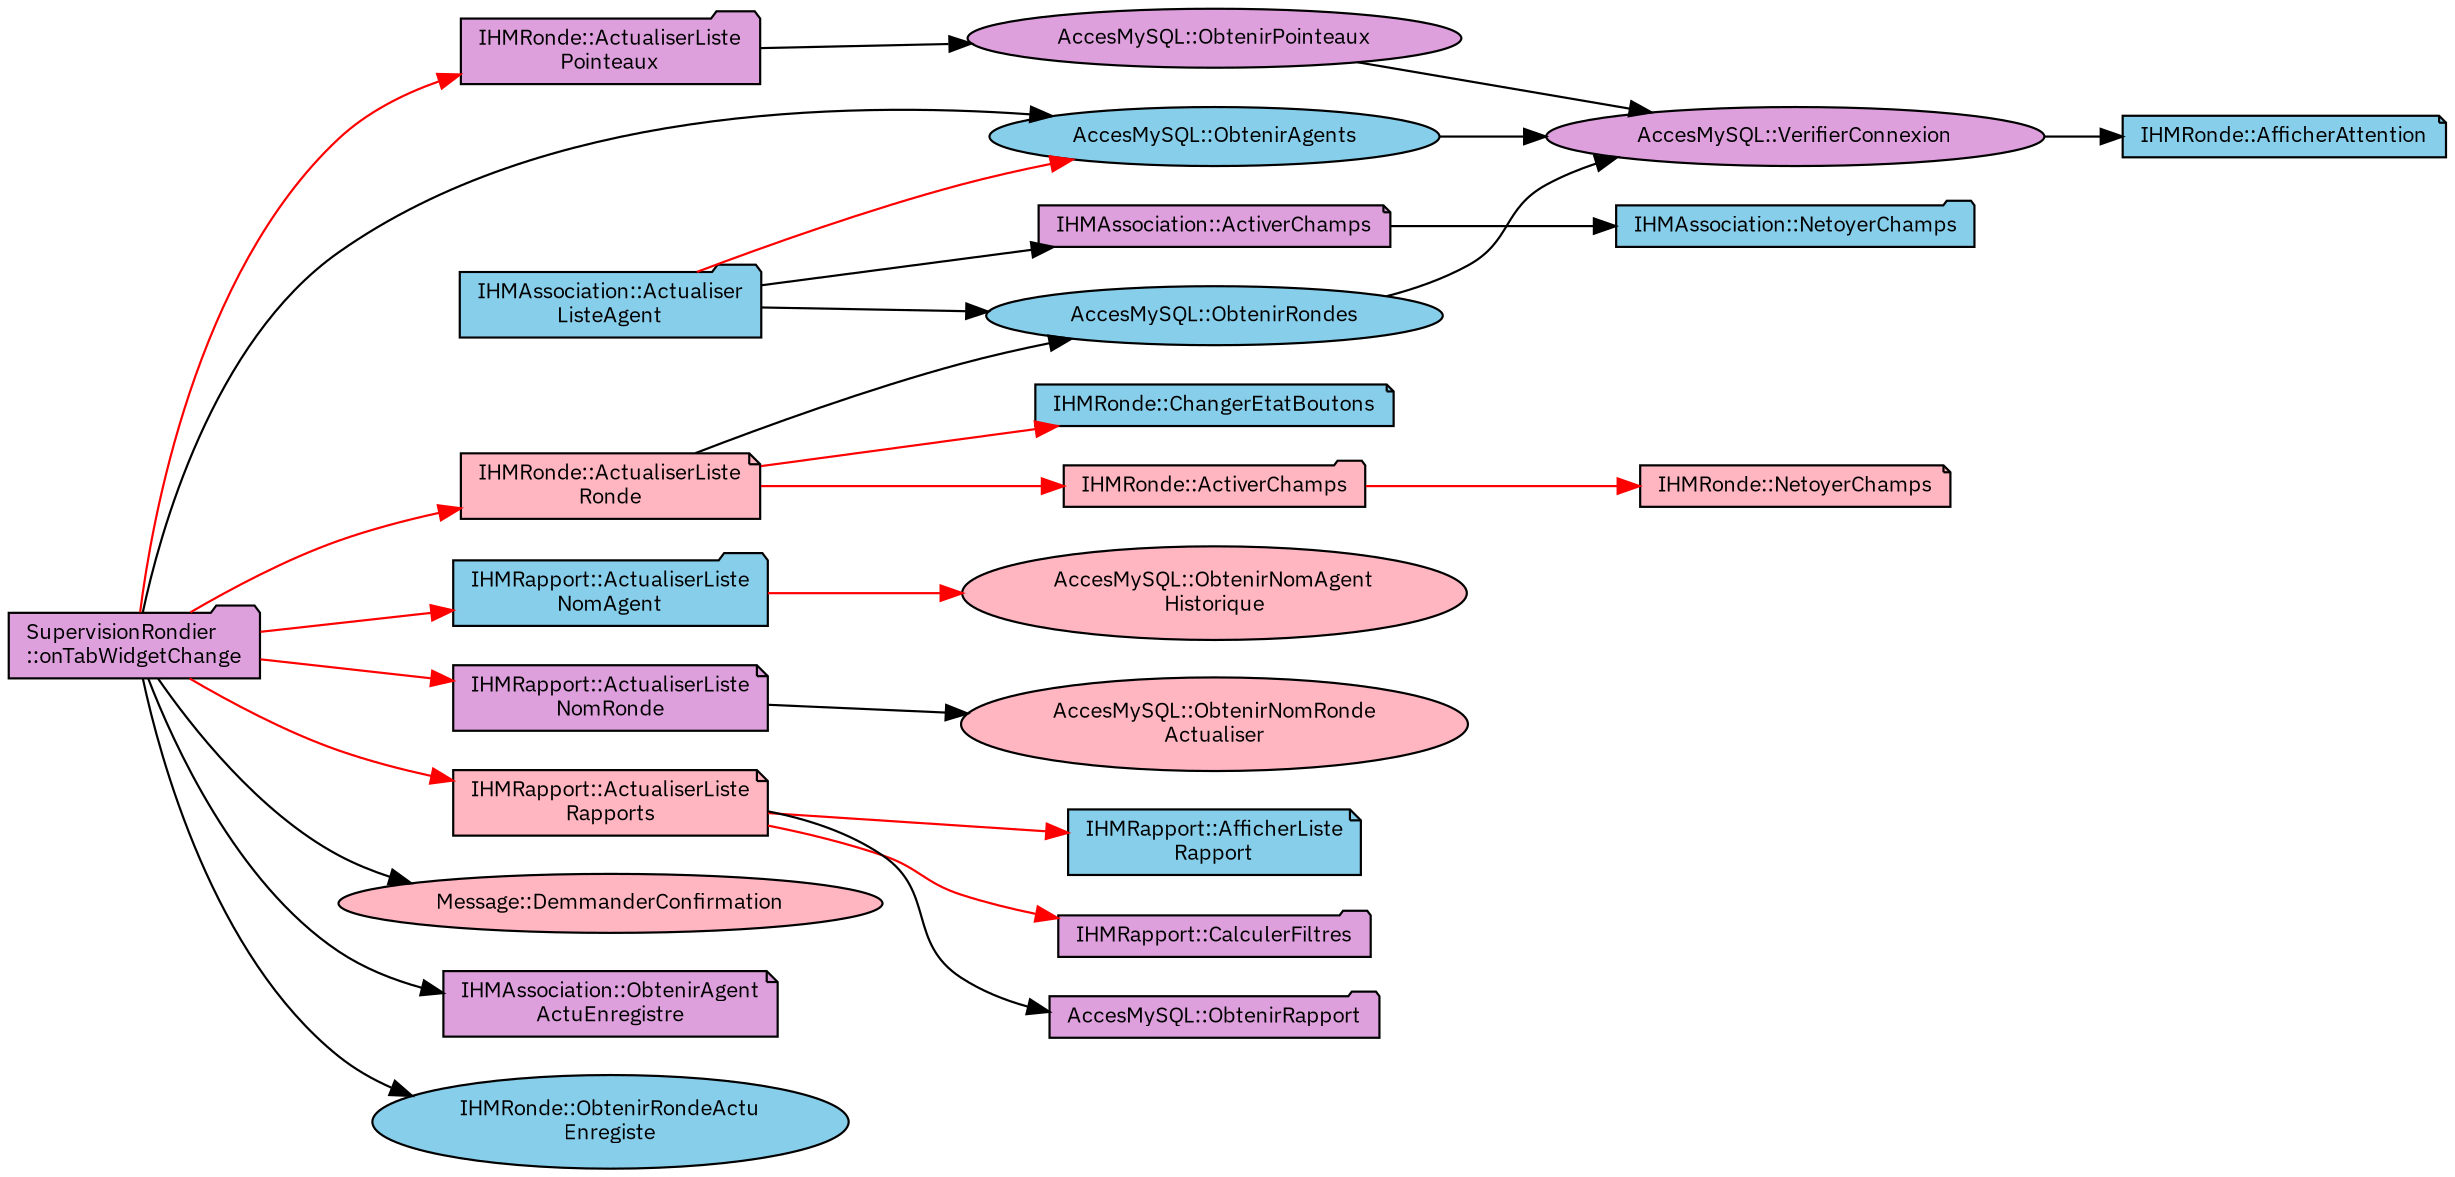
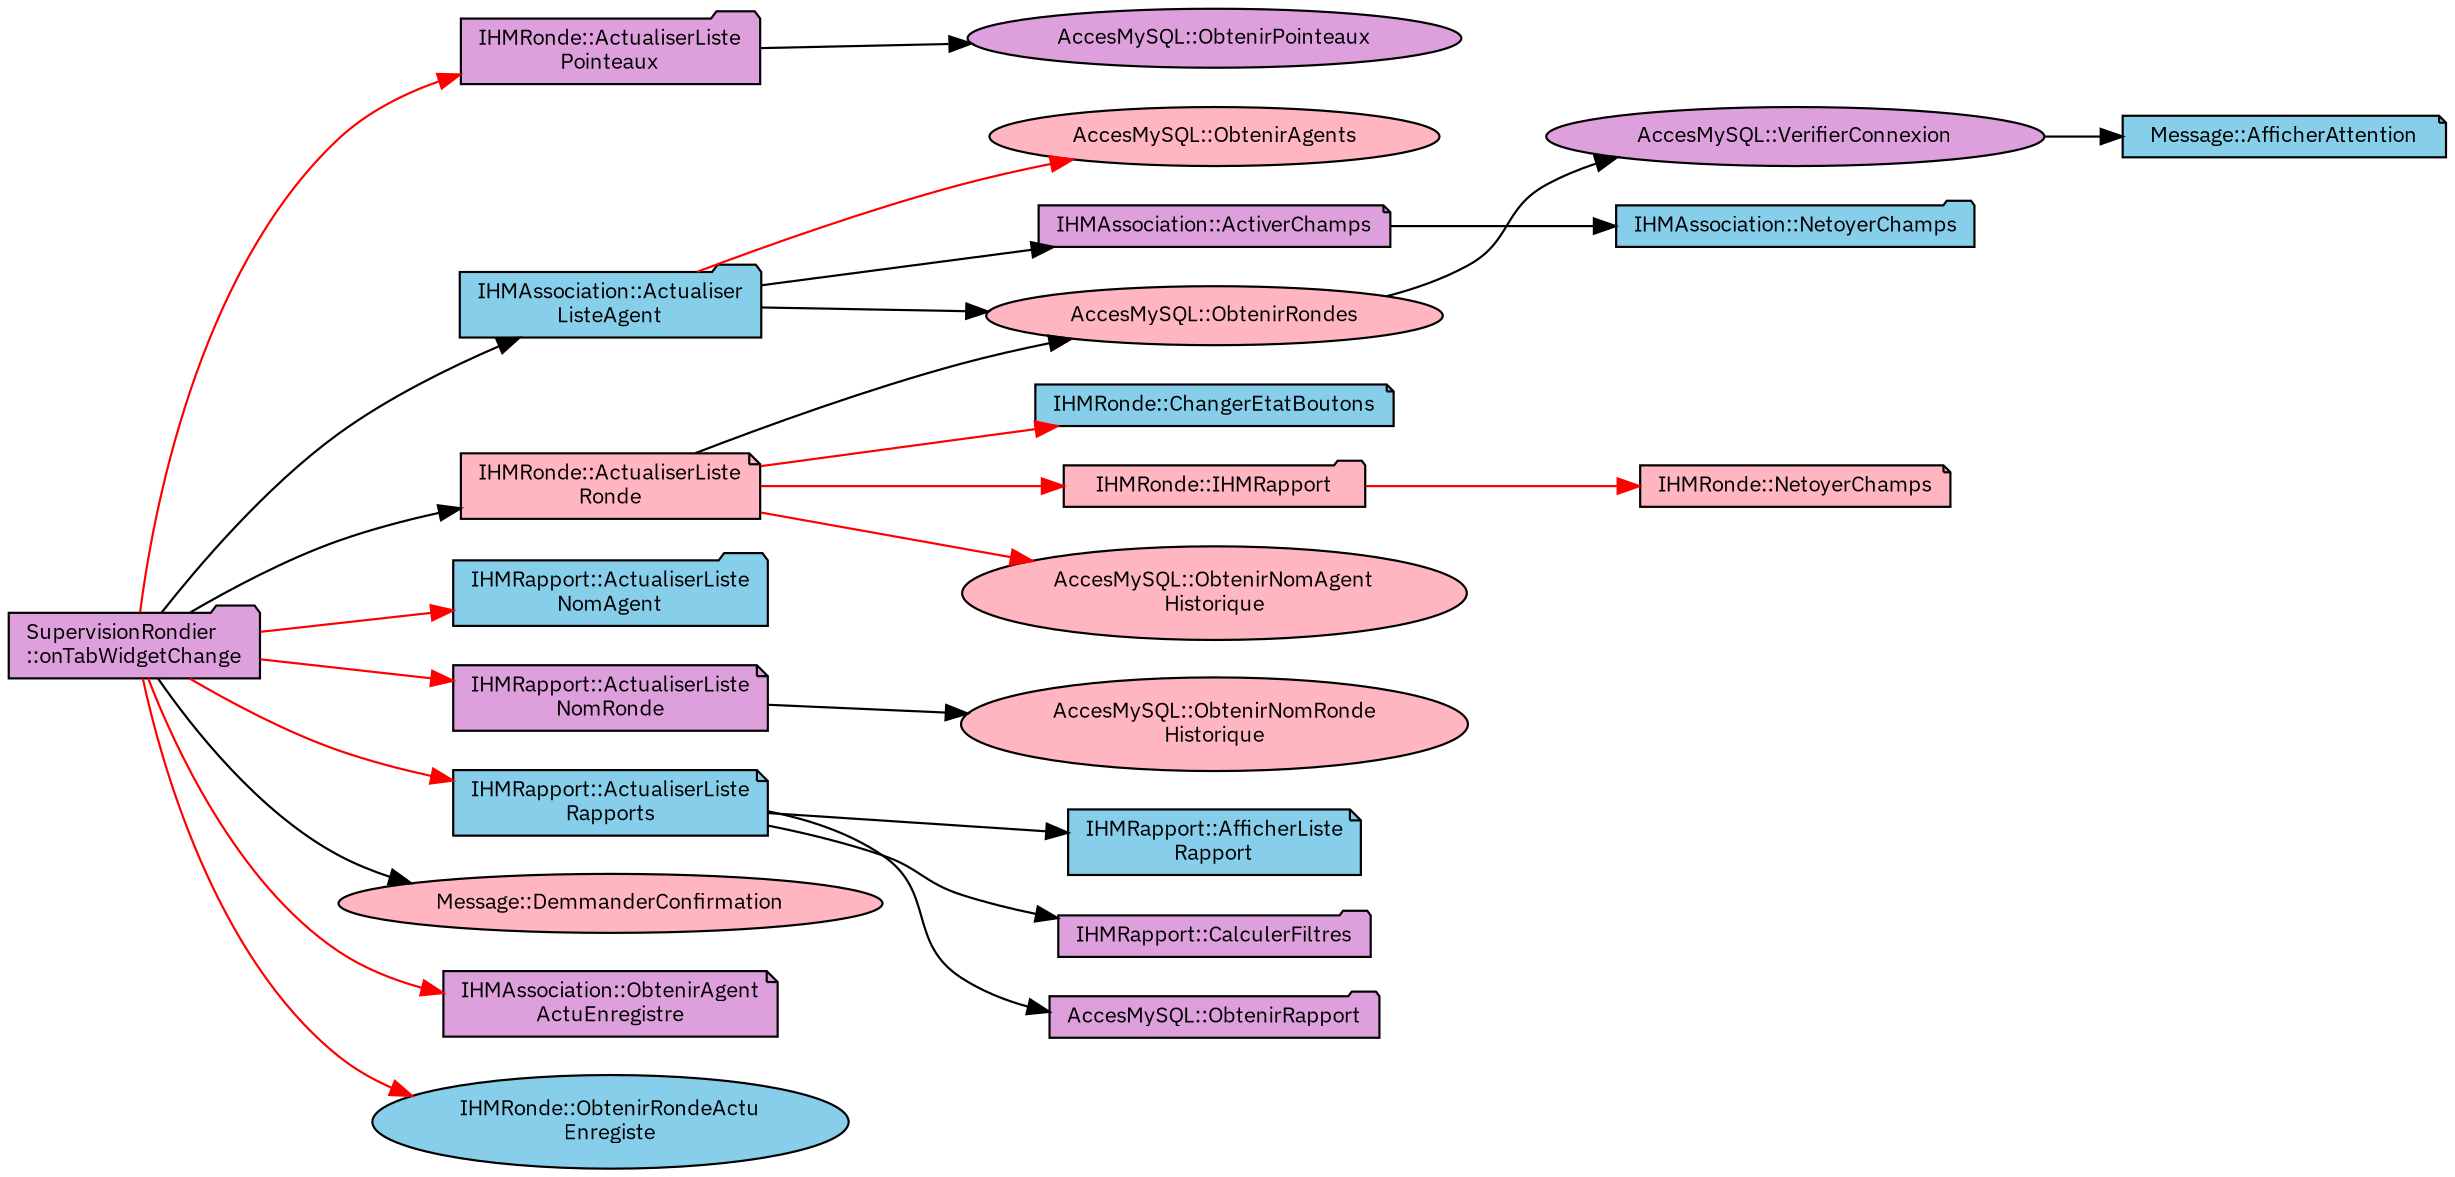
edge "AccesMySQL::ObtenirPointeaux" -> "AccesMySQL::VerifierConnexion": removed
node "AccesMySQL::ObtenirAgents": fillcolor skyblue -> lightpink
edge "AccesMySQL::ObtenirAgents" -> "AccesMySQL::VerifierConnexion": removed
node "IHMRonde::AfficherAttention": label "IHMRonde::AfficherAttention" -> "Message::AfficherAttention"
edge "SupervisionRondier ::onTabWidgetChange" -> "AccesMySQL::ObtenirAgents": now "SupervisionRondier ::onTabWidgetChange" -> "IHMAssociation::Actualiser ListeAgent"
node "AccesMySQL::ObtenirRondes": fillcolor skyblue -> lightpink
node "IHMRonde::ActiverChamps": label "IHMRonde::ActiverChamps" -> "IHMRonde::IHMRapport"
edge "SupervisionRondier ::onTabWidgetChange" -> "IHMRonde::ActualiserListe Ronde": color red -> black
edge "IHMRapport::ActualiserListe NomAgent" -> "AccesMySQL::ObtenirNomAgent Historique": now "IHMRonde::ActualiserListe Ronde" -> "AccesMySQL::ObtenirNomAgent Historique"
node "AccesMySQL::ObtenirNomRonde Actualiser": label "AccesMySQL::ObtenirNomRonde Actualiser" -> "AccesMySQL::ObtenirNomRonde Historique"
node "IHMRapport::ActualiserListe Rapports": fillcolor lightpink -> skyblue
edge "IHMRapport::ActualiserListe Rapports" -> "IHMRapport::AfficherListe Rapport": color red -> black
edge "SupervisionRondier ::onTabWidgetChange" -> "IHMAssociation::ObtenirAgent ActuEnregistre": color black -> red
edge "IHMRapport::ActualiserListe Rapports" -> "IHMRapport::CalculerFiltres": color red -> black
edge "SupervisionRondier ::onTabWidgetChange" -> "IHMRonde::ObtenirRondeActu Enregiste": color black -> red
